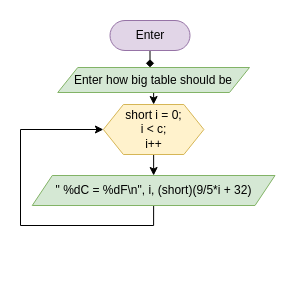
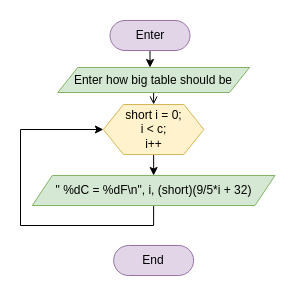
edge "Enter" -> "Enter how big table should be": arrowhead diamond -> classic
edge "Enter how big table should be" -> "short i = 0; i < c; i++": arrowhead classic -> open
node "End": added
